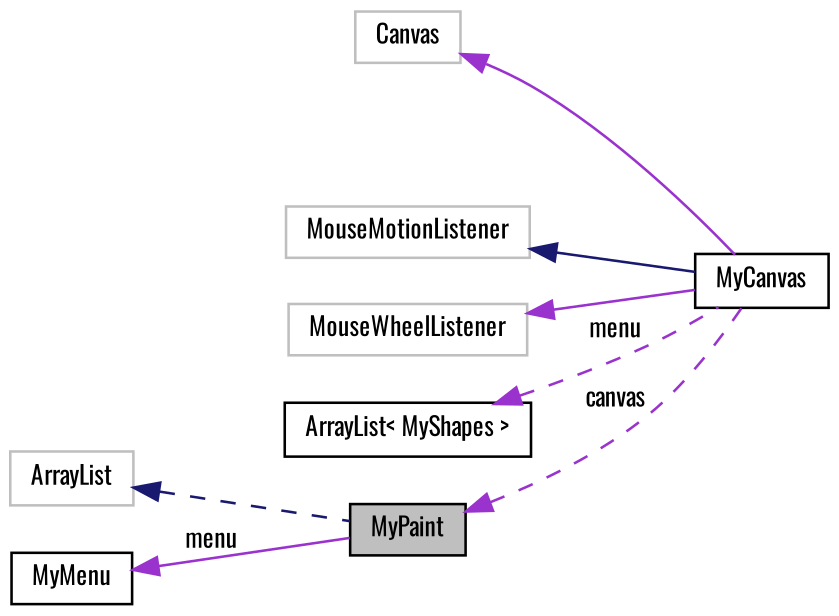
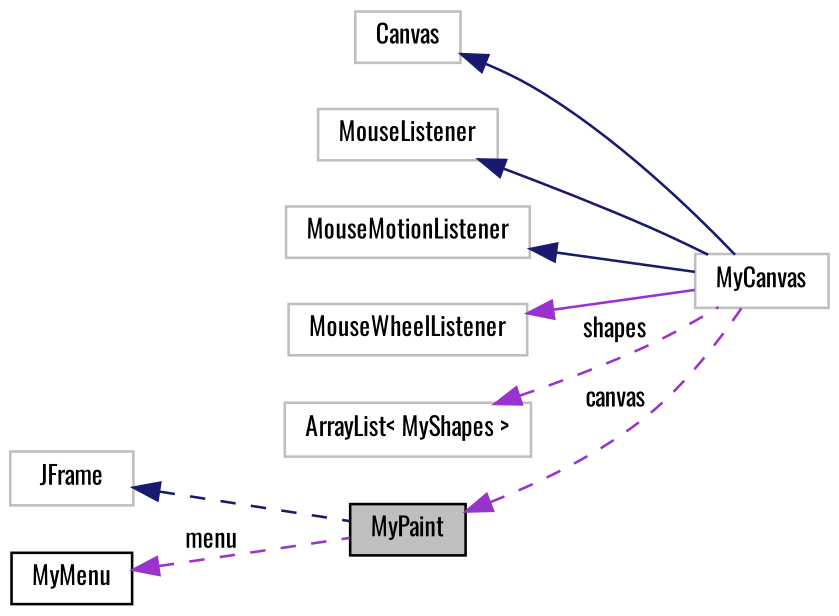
node "MouseListener": added
edge "MyCanvas" -> "Canvas": color darkorchid3 -> midnightblue
node "MyCanvas": color black -> grey75
edge "MyCanvas" -> "ArrayList< MyShapes >": label " menu" -> " shapes"
node "ArrayList< MyShapes >": color black -> grey75
node "ArrayList": label "ArrayList" -> "JFrame"
edge "MyPaint" -> "MyMenu": style solid -> dashed
